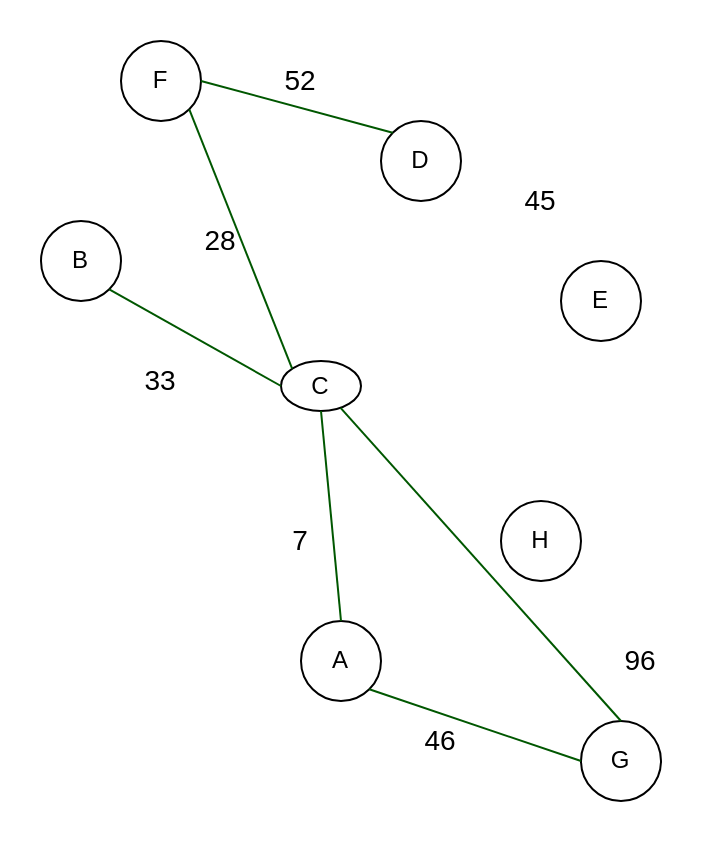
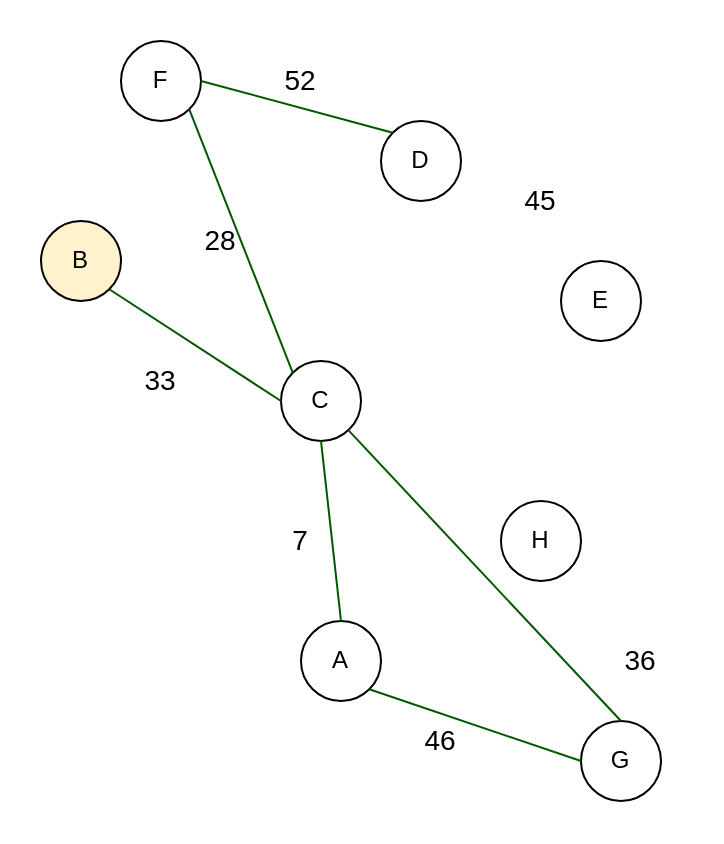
node "B": fillcolor #ffffff -> #fff2cc
node "C": size 80x50 -> 80x80
node "96": label "96" -> "36"
